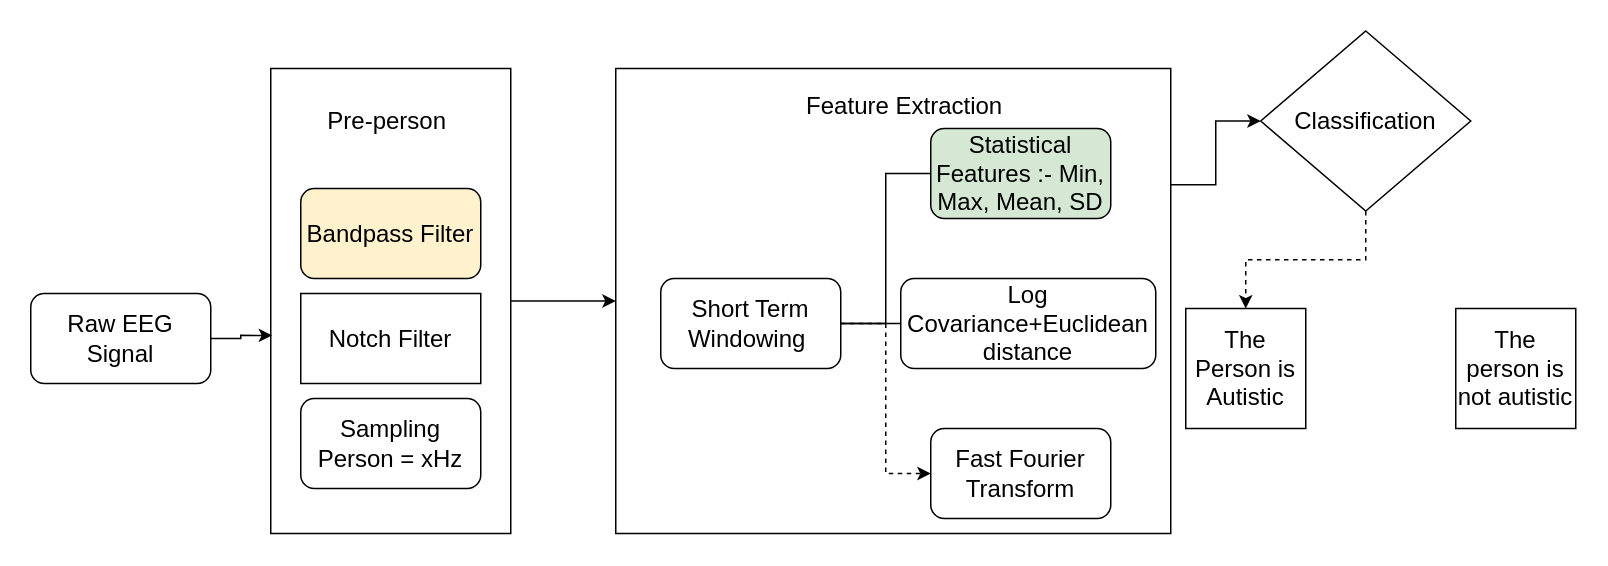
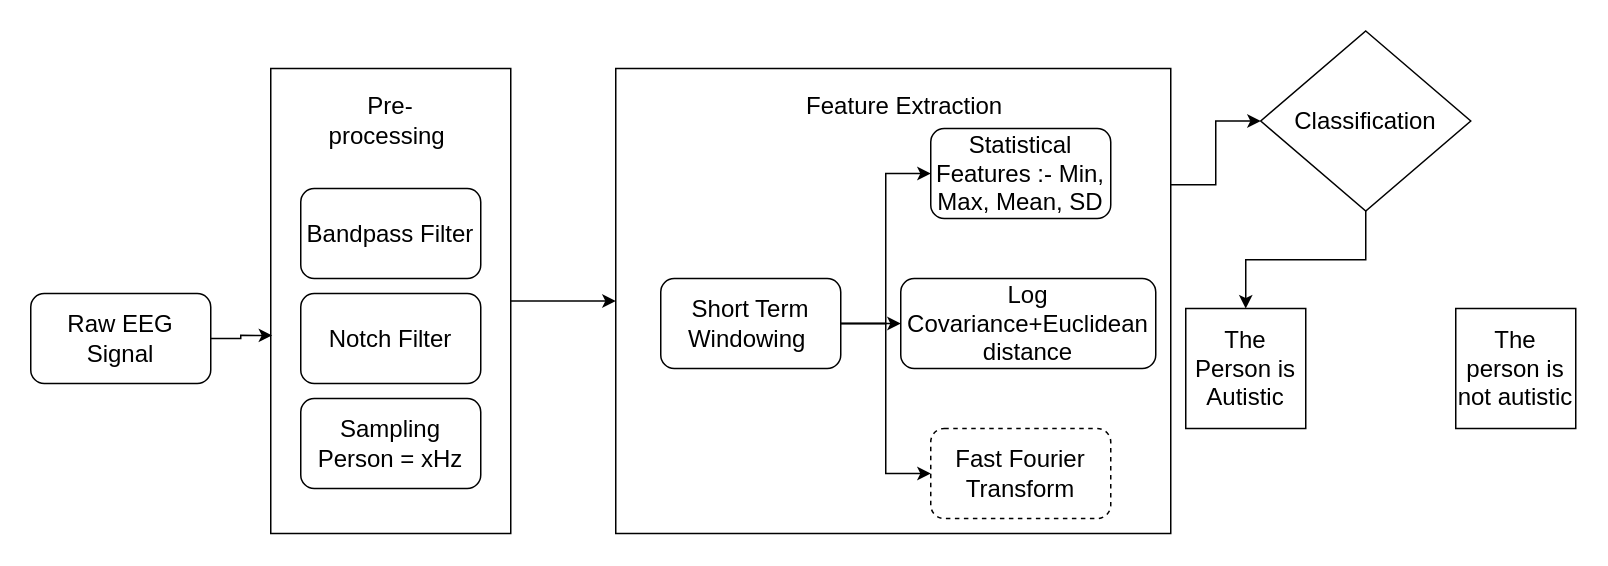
node "Pre-person": label "Pre-person" -> "Pre-processing"
edge "Statistical Features :- Min, Max, Mean, SD" -- "Short Term Windowing": arrowhead none -> classic
node "Statistical Features :- Min, Max, Mean, SD": fillcolor #d5e8d4 -> #ffffff
node "Bandpass Filter": fillcolor #fff2cc -> #ffffff
edge "Classification" -> "The Person is Autistic": style dashed -> solid
edge "Short Term Windowing" -- "Log Covariance+Euclidean distance": arrowhead none -> classic
node "Notch Filter": shape rectangle -> rounded rectangle
edge "Short Term Windowing" -> "Fast Fourier Transform": style dashed -> solid
node "Fast Fourier Transform": style solid -> dashed
